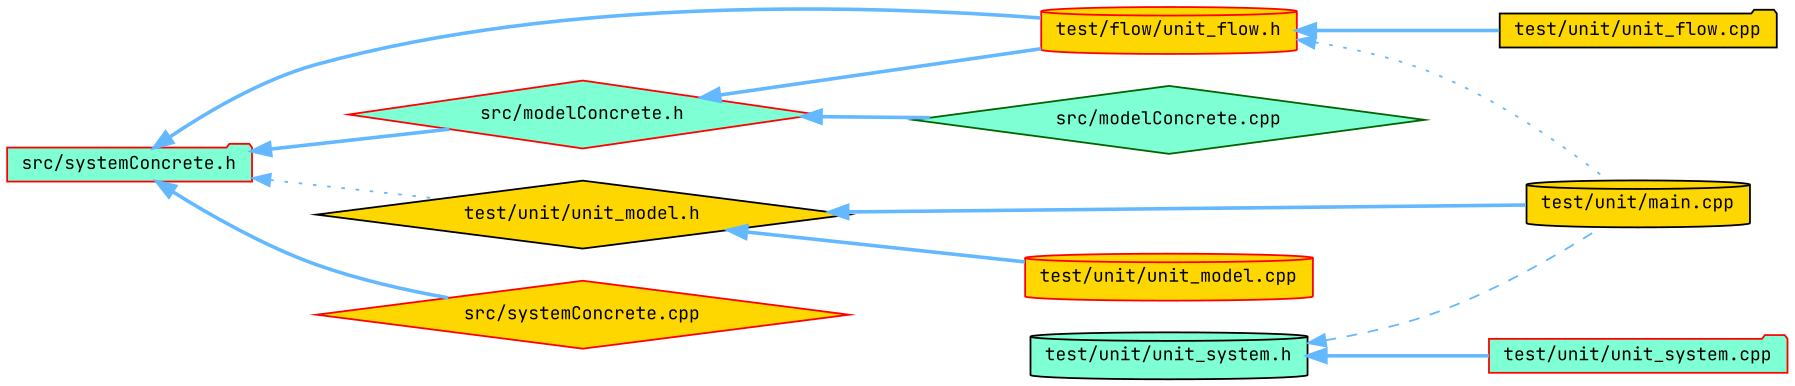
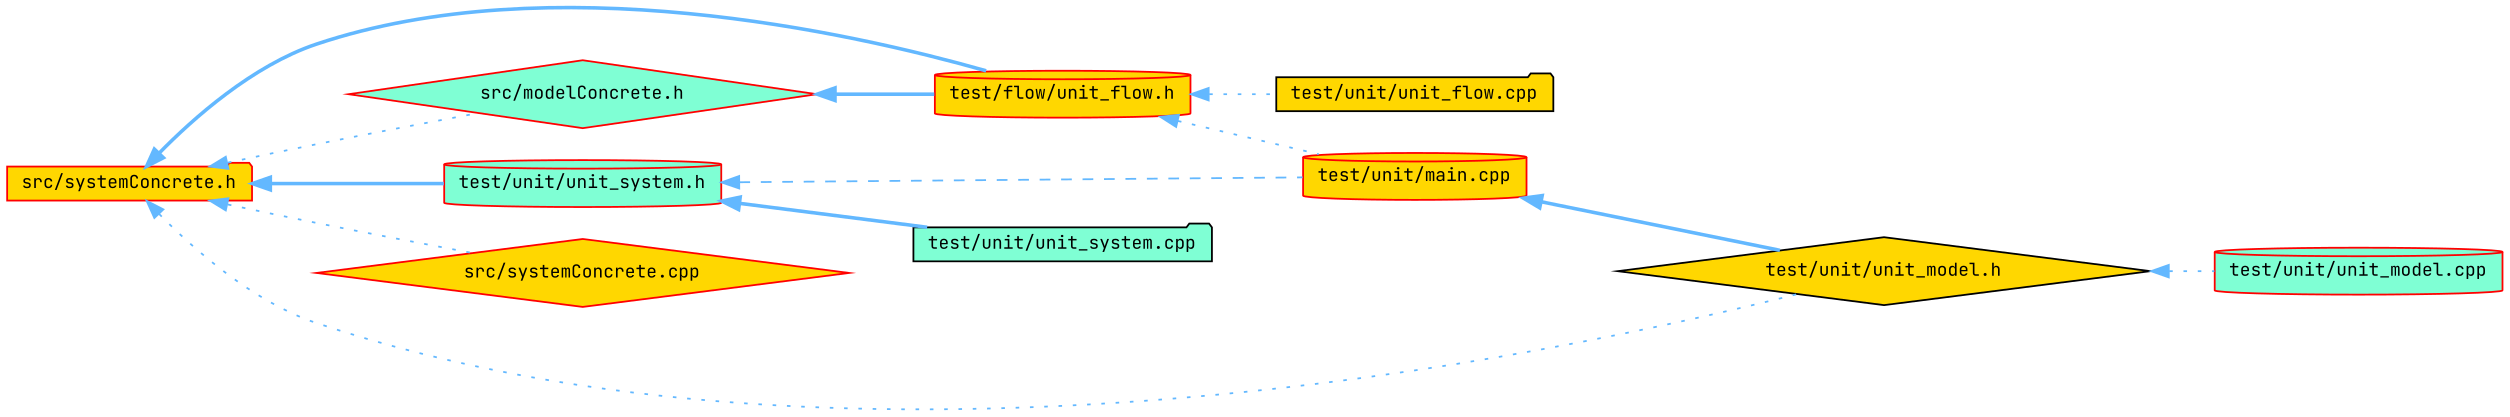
edge "test/unit/unit_flow.cpp" -> "test/flow/unit_flow.h": style bold -> dotted
node "src/modelConcrete.cpp": removed
edge "src/modelConcrete.h" -> "src/systemConcrete.h": style bold -> dotted
node "src/systemConcrete.h": fillcolor aquamarine -> gold
edge "test/unit/unit_system.h" -> "src/systemConcrete.h": added
node "test/unit/main.cpp": color black -> red
edge "test/unit/main.cpp" -> "test/unit/unit_model.h": reversed
edge "test/unit/unit_model.cpp" -> "test/unit/unit_model.h": style bold -> dotted
edge "src/systemConcrete.cpp" -> "src/systemConcrete.h": style bold -> dotted
node "test/unit/unit_model.cpp": fillcolor gold -> aquamarine
node "test/unit/unit_system.h": color black -> red
node "test/unit/unit_system.cpp": color red -> black
